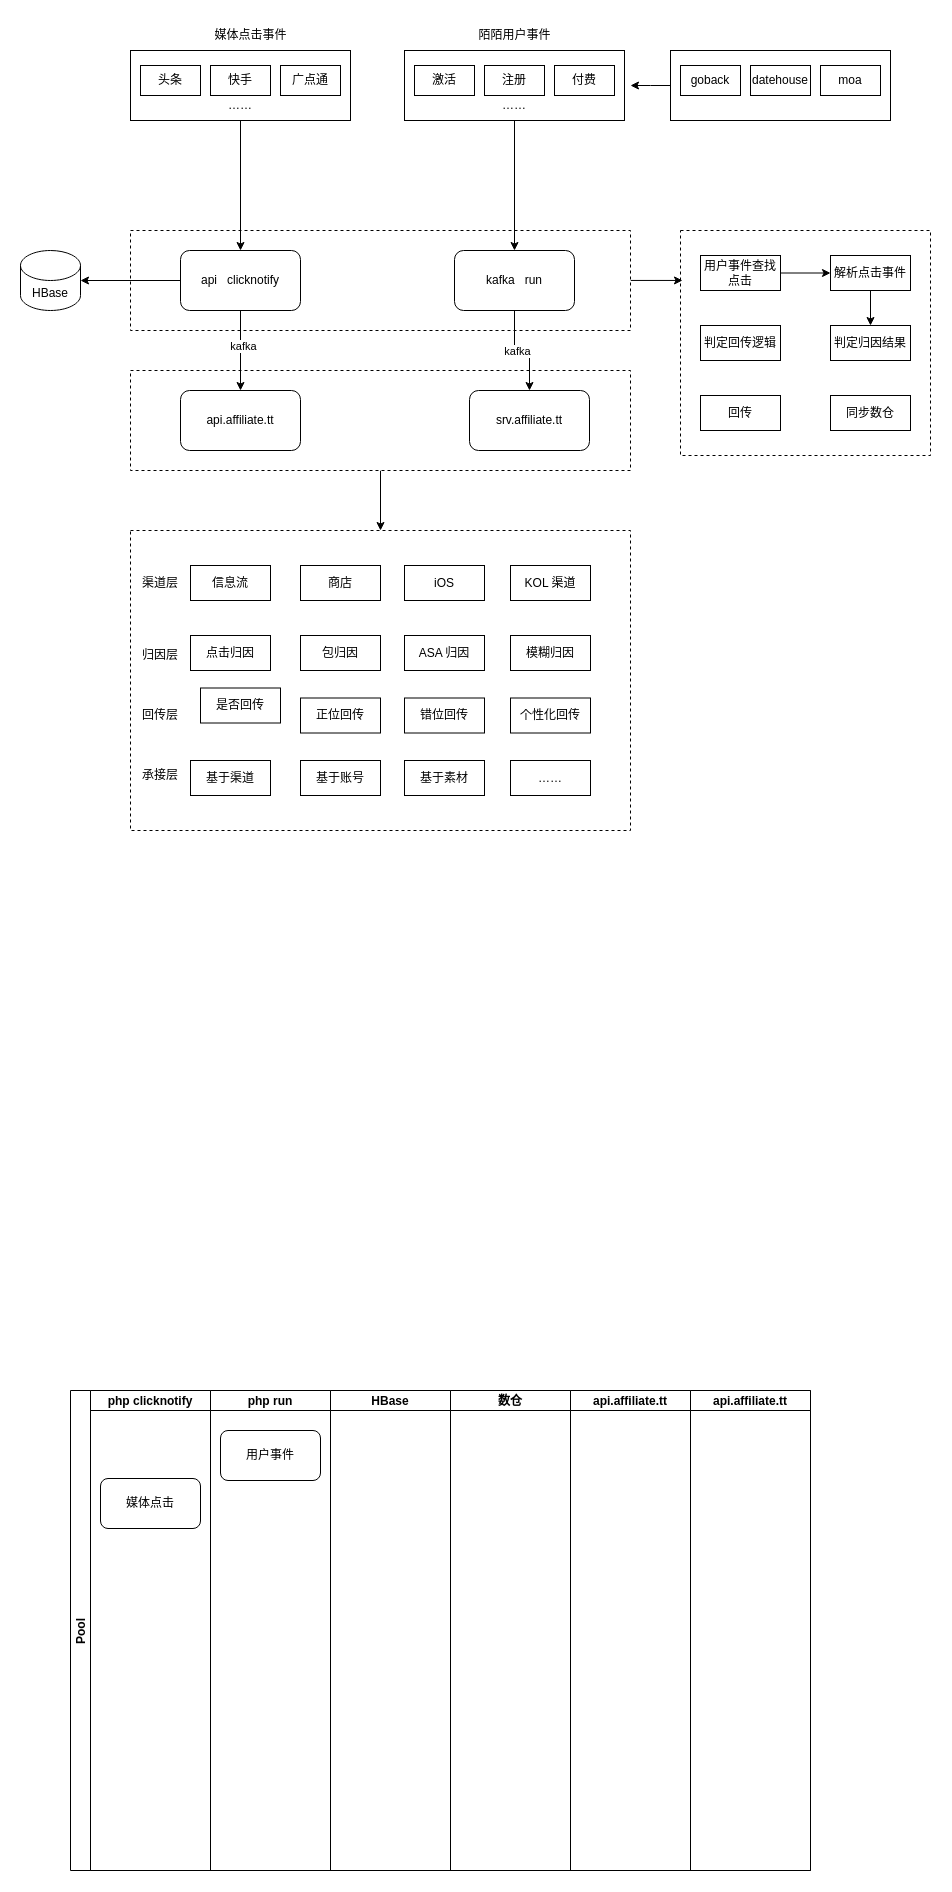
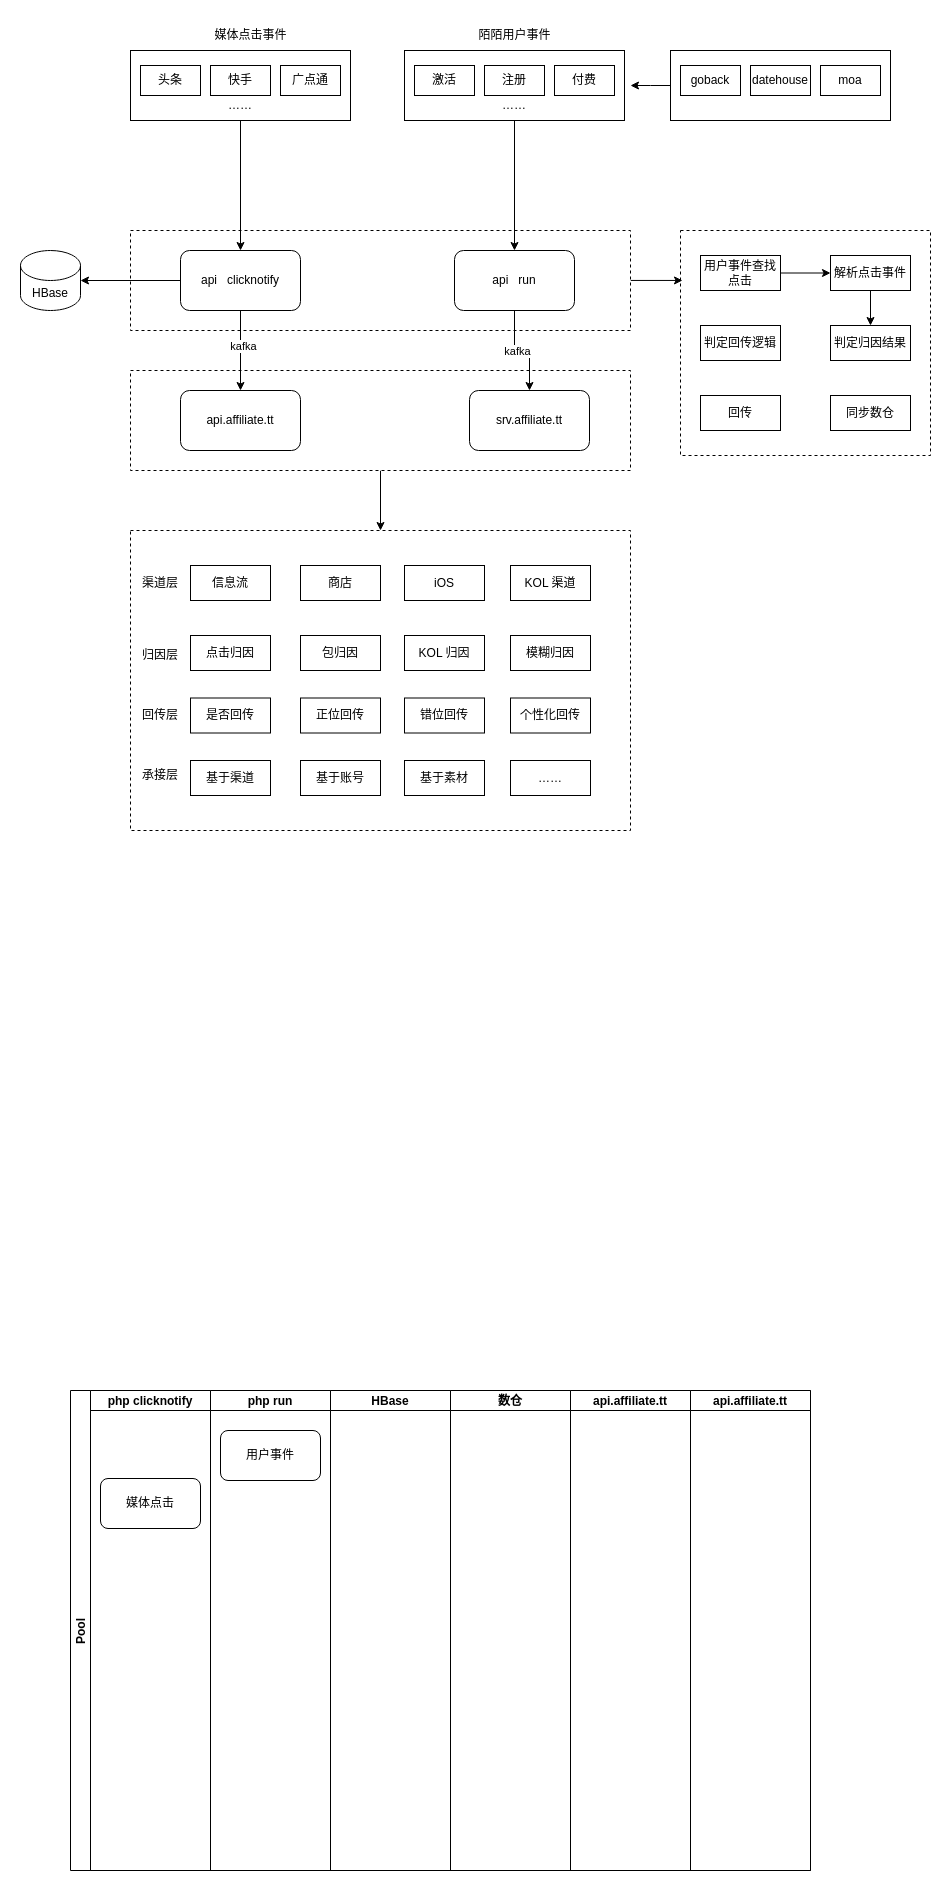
node "kafka run": label "kafka run" -> "api run"
node "ASA 归因": label "ASA 归因" -> "KOL 归因"
node "是否回传": moved (241, 706) -> (231, 716)
